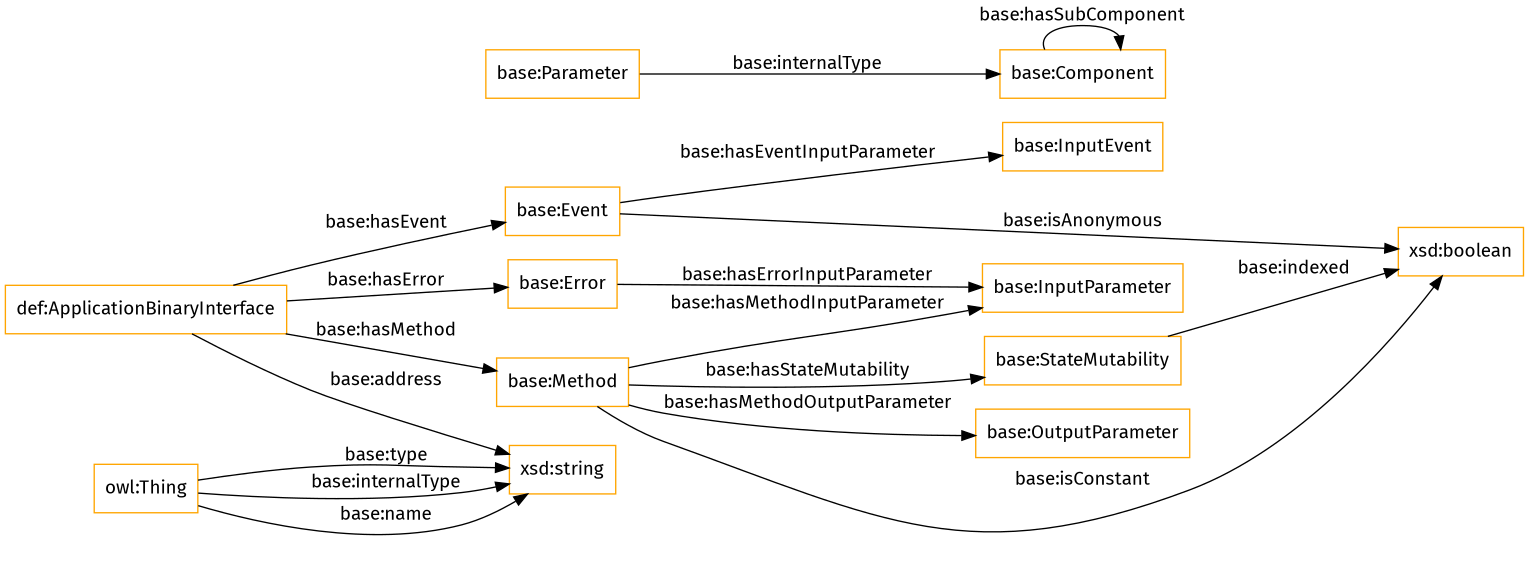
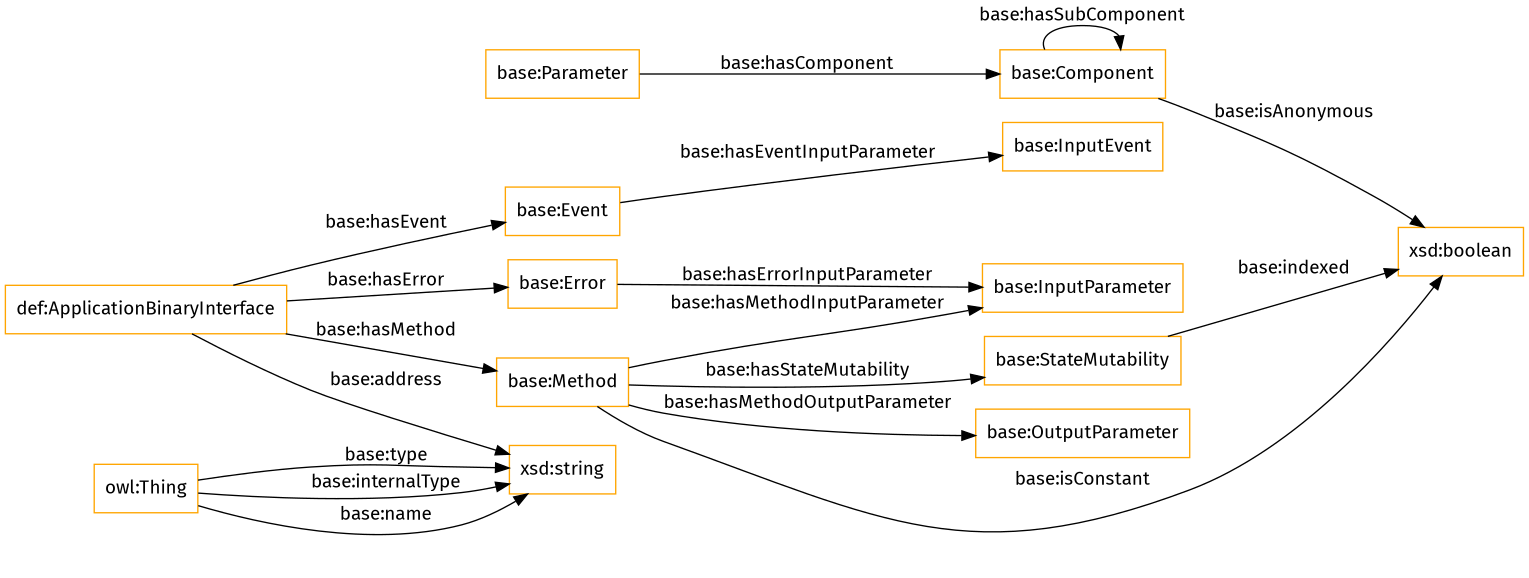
edge "base:Parameter" -> "base:Component": label "base:internalType" -> "base:hasComponent"
edge "base:Event" -> "xsd:boolean": now "base:Component" -> "xsd:boolean"
